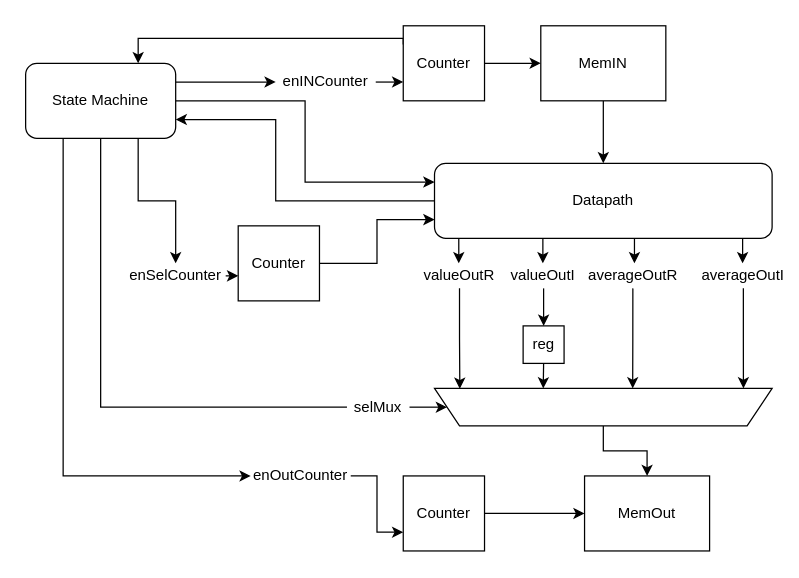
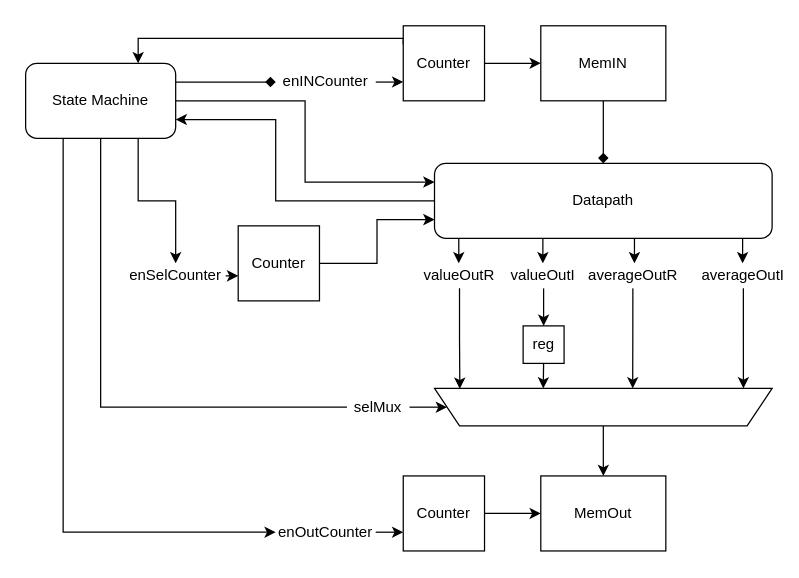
edge "State Machine" -> "enINCounter": arrowhead classic -> diamond
edge "MemIN" -> "Datapath": arrowhead classic -> diamond
node "enOutCounter": moved (301, 476) -> (326, 532)
node "MemOut": moved (647, 513) -> (603, 513)
